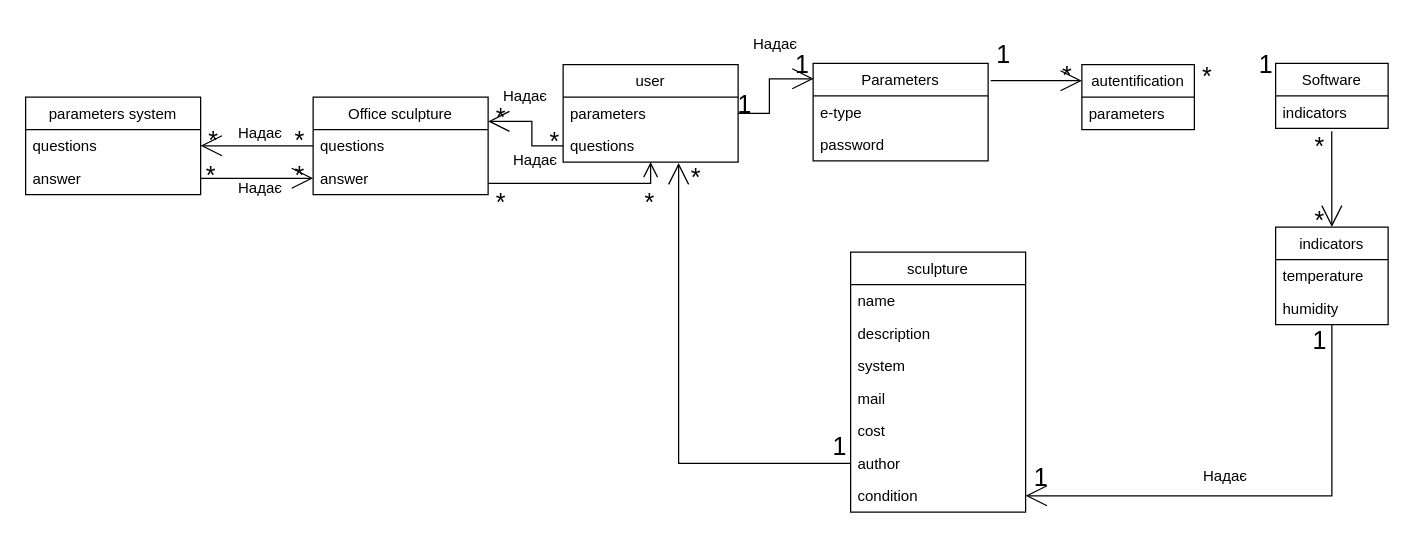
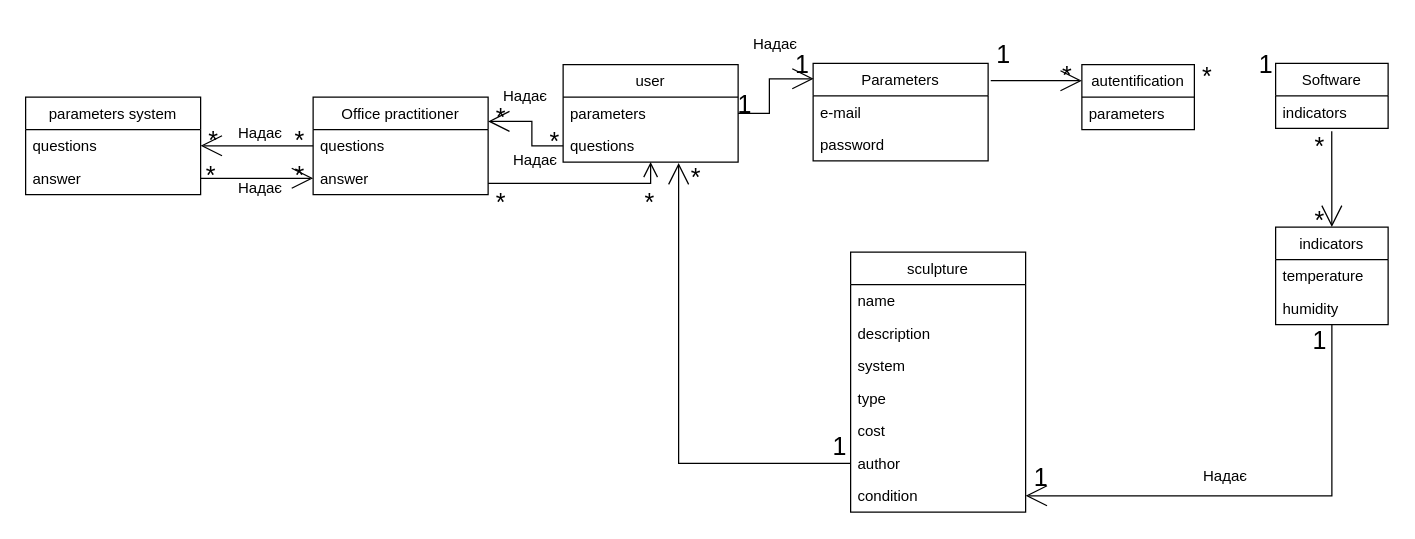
node "e-type": label "e-type" -> "e-mail"
node "Office sculpture": label "Office sculpture" -> "Office practitioner"
node "mail": label "mail" -> "type"
